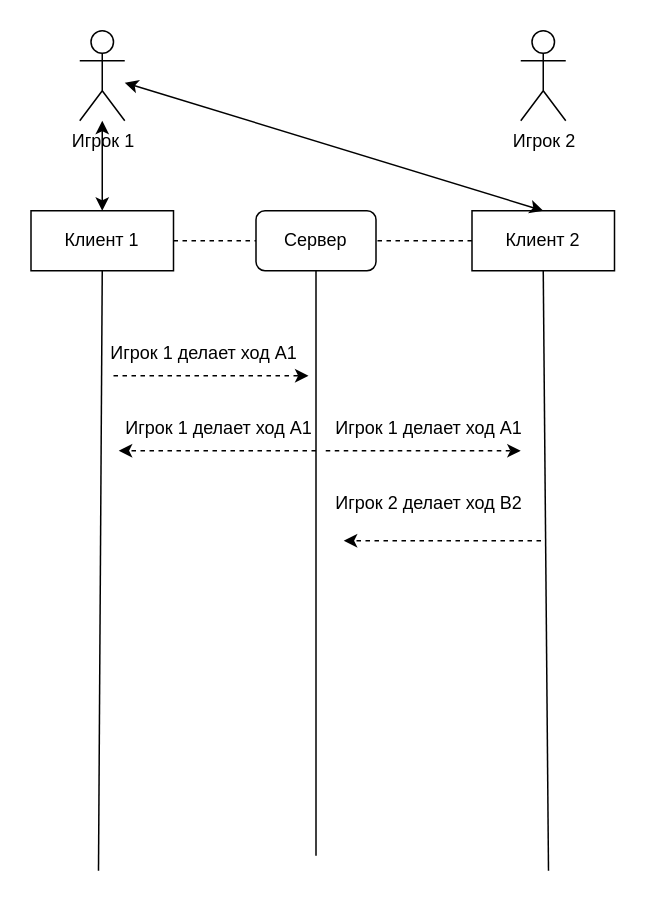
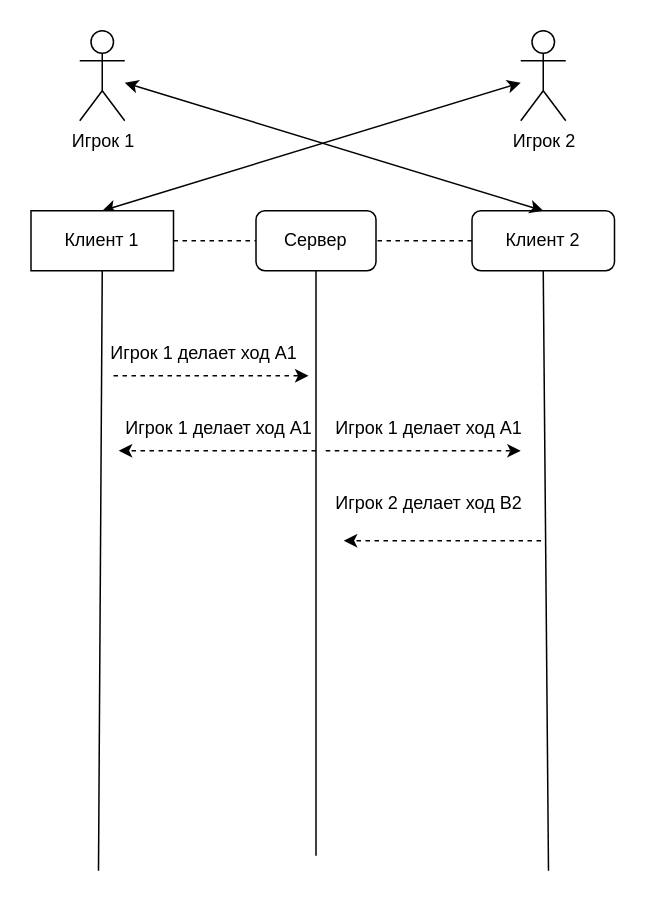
edge "Игрок 1" -- "Клиент 1": now "Игрок 2" -- "Клиент 1"
node "Клиент 2": shape rectangle -> rounded rectangle
